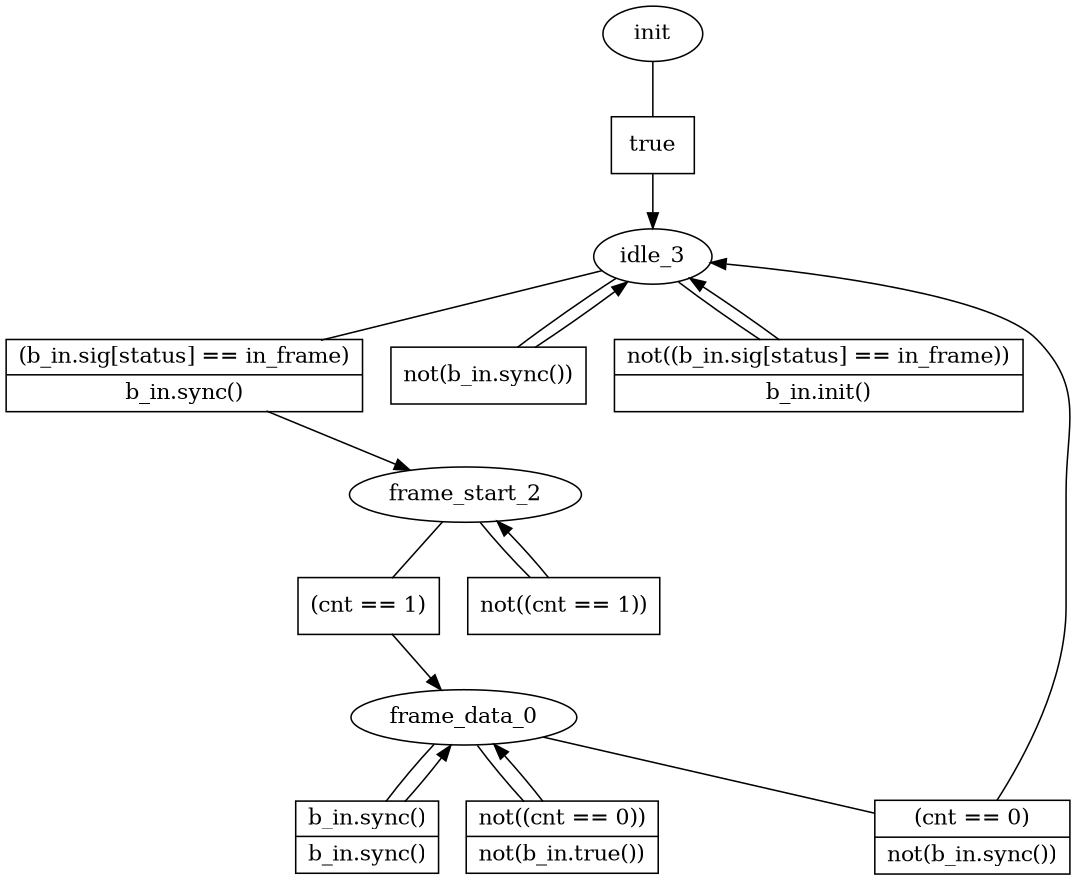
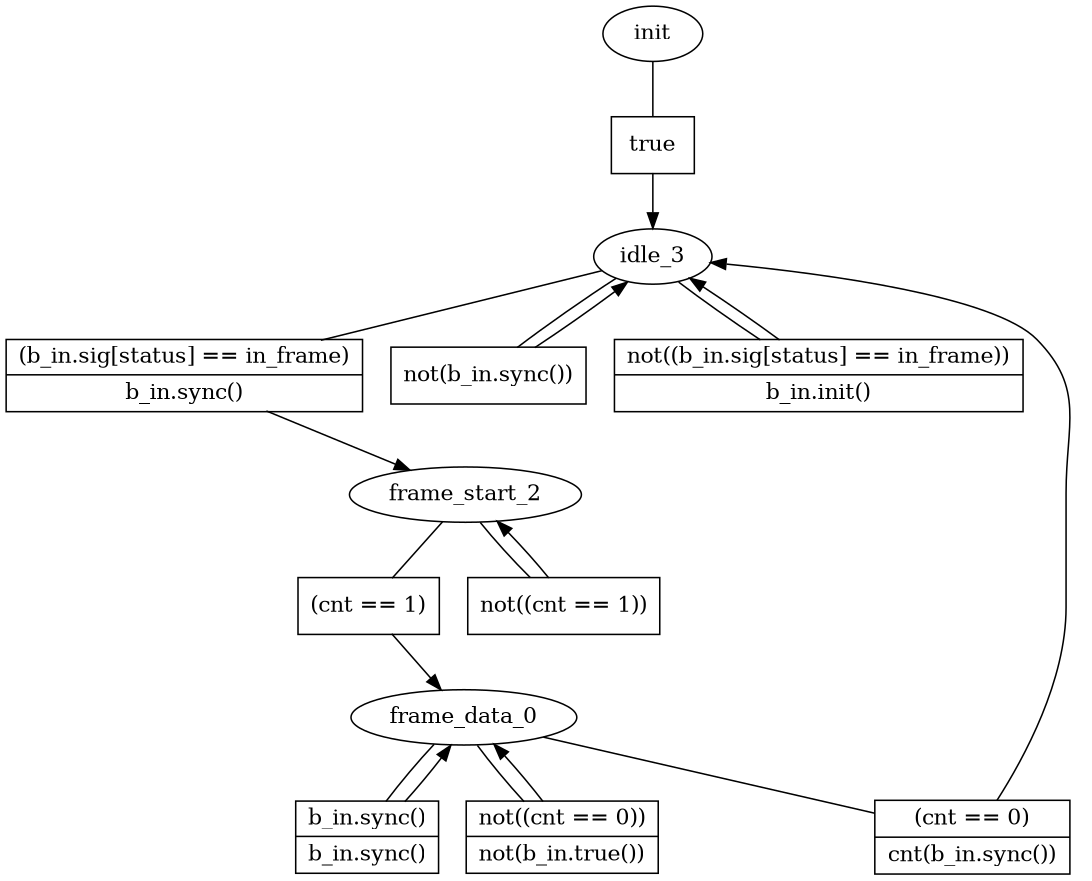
node "(cnt == 0)": text "not(b_in.sync())" -> "cnt(b_in.sync())"
